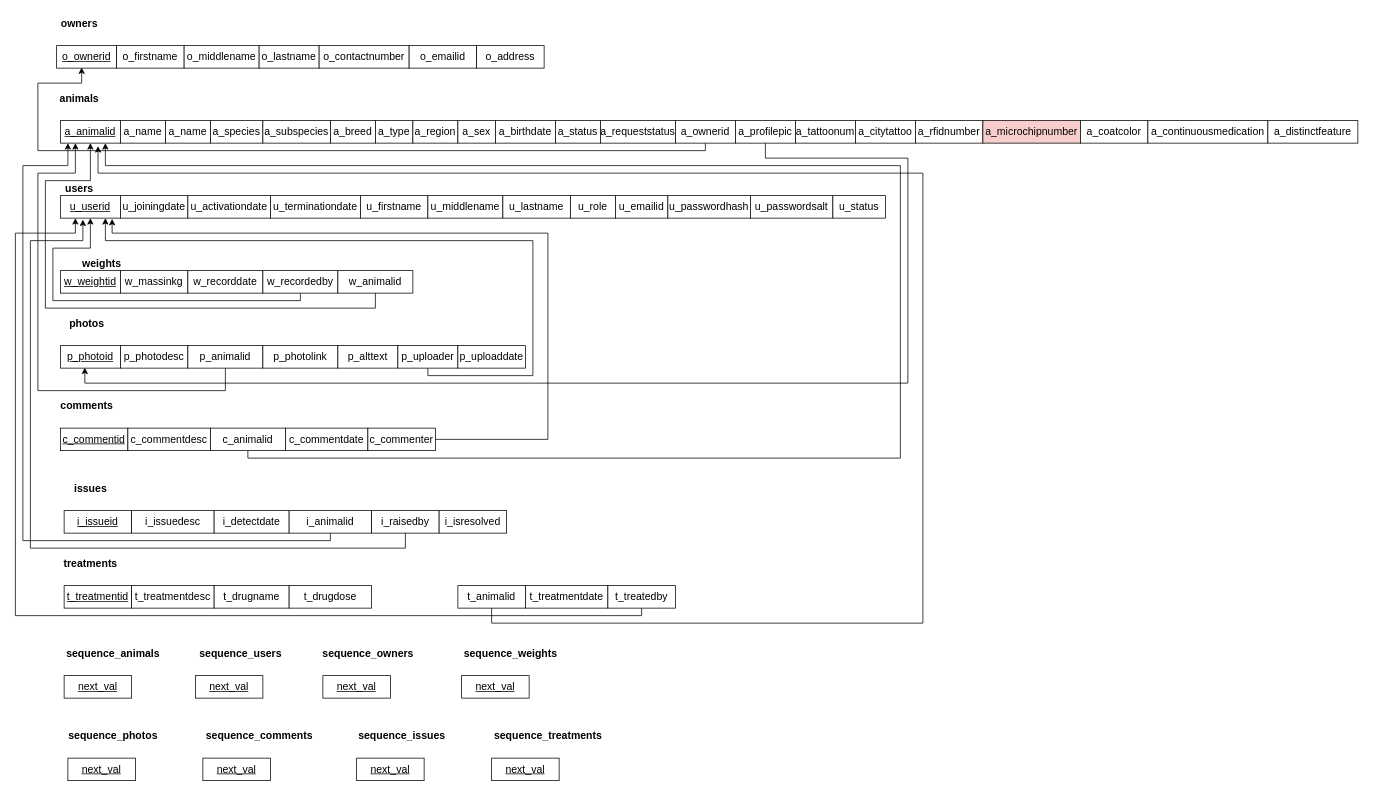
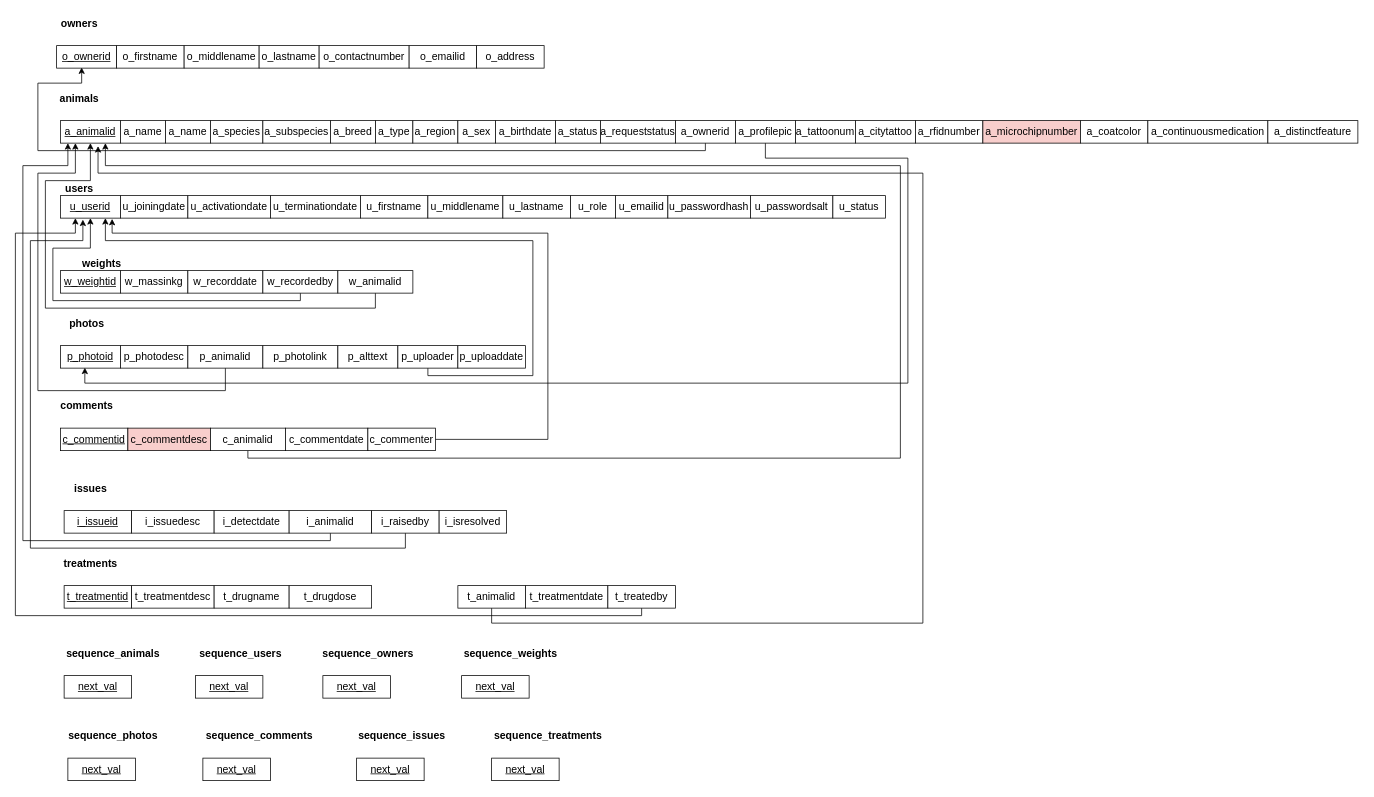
node "c_commentdesc": fillcolor #ffffff -> #f8cecc
